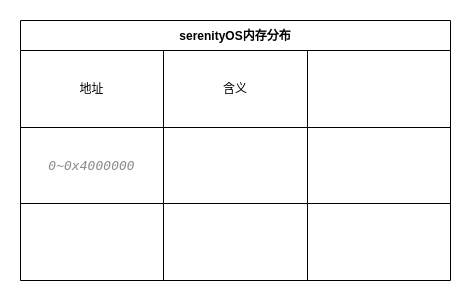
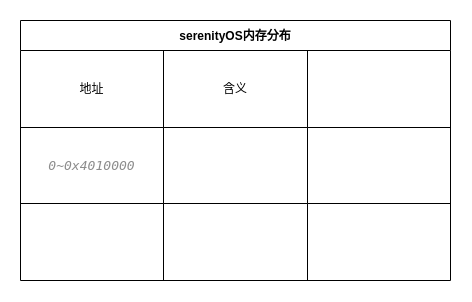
node "0~0x4000000": label "0~0x4000000" -> "0~0x4010000"
